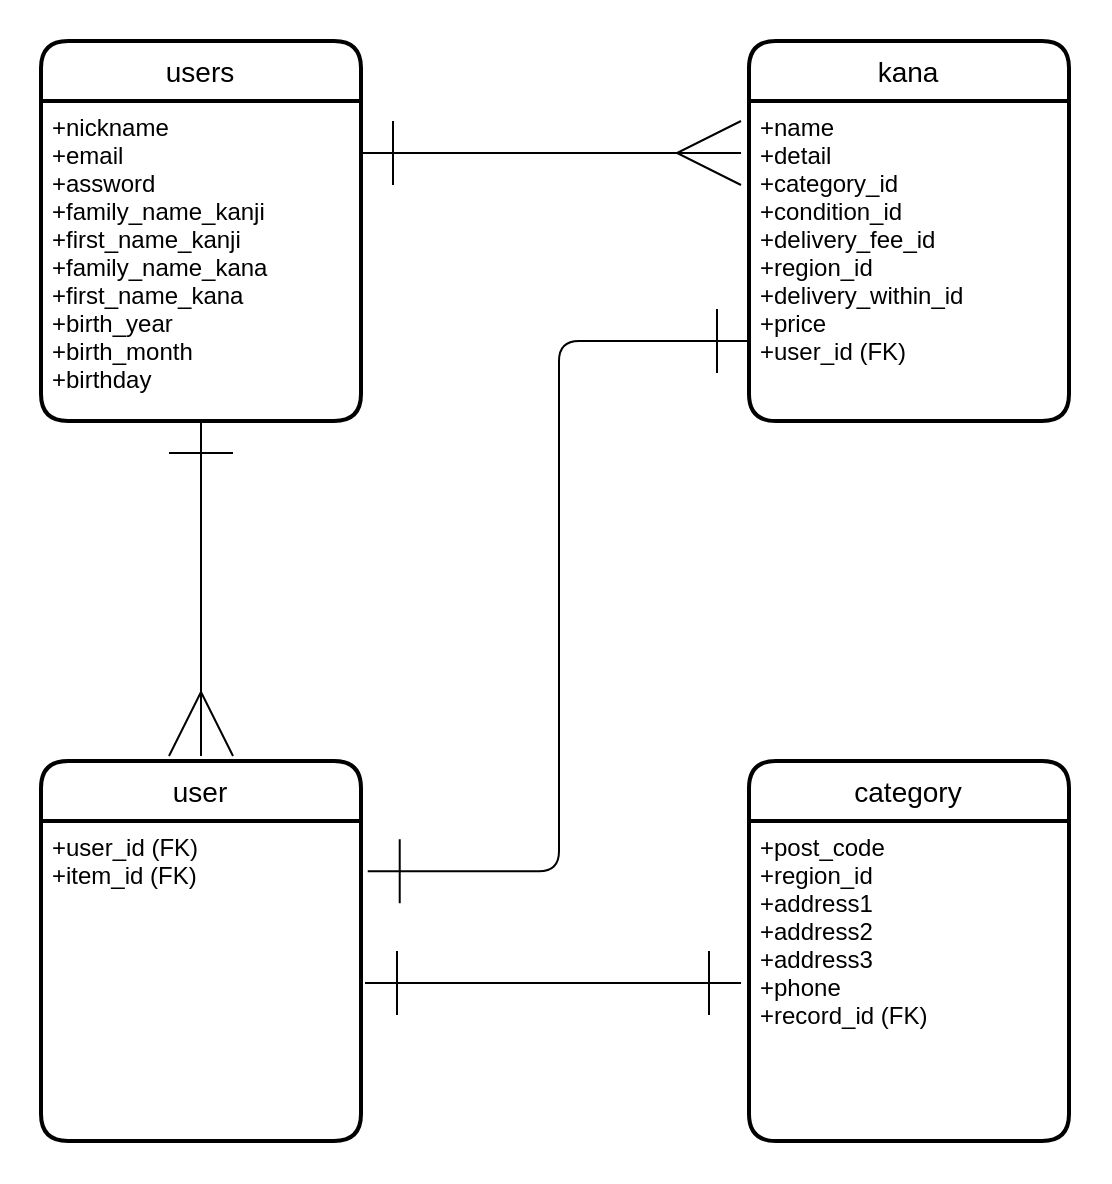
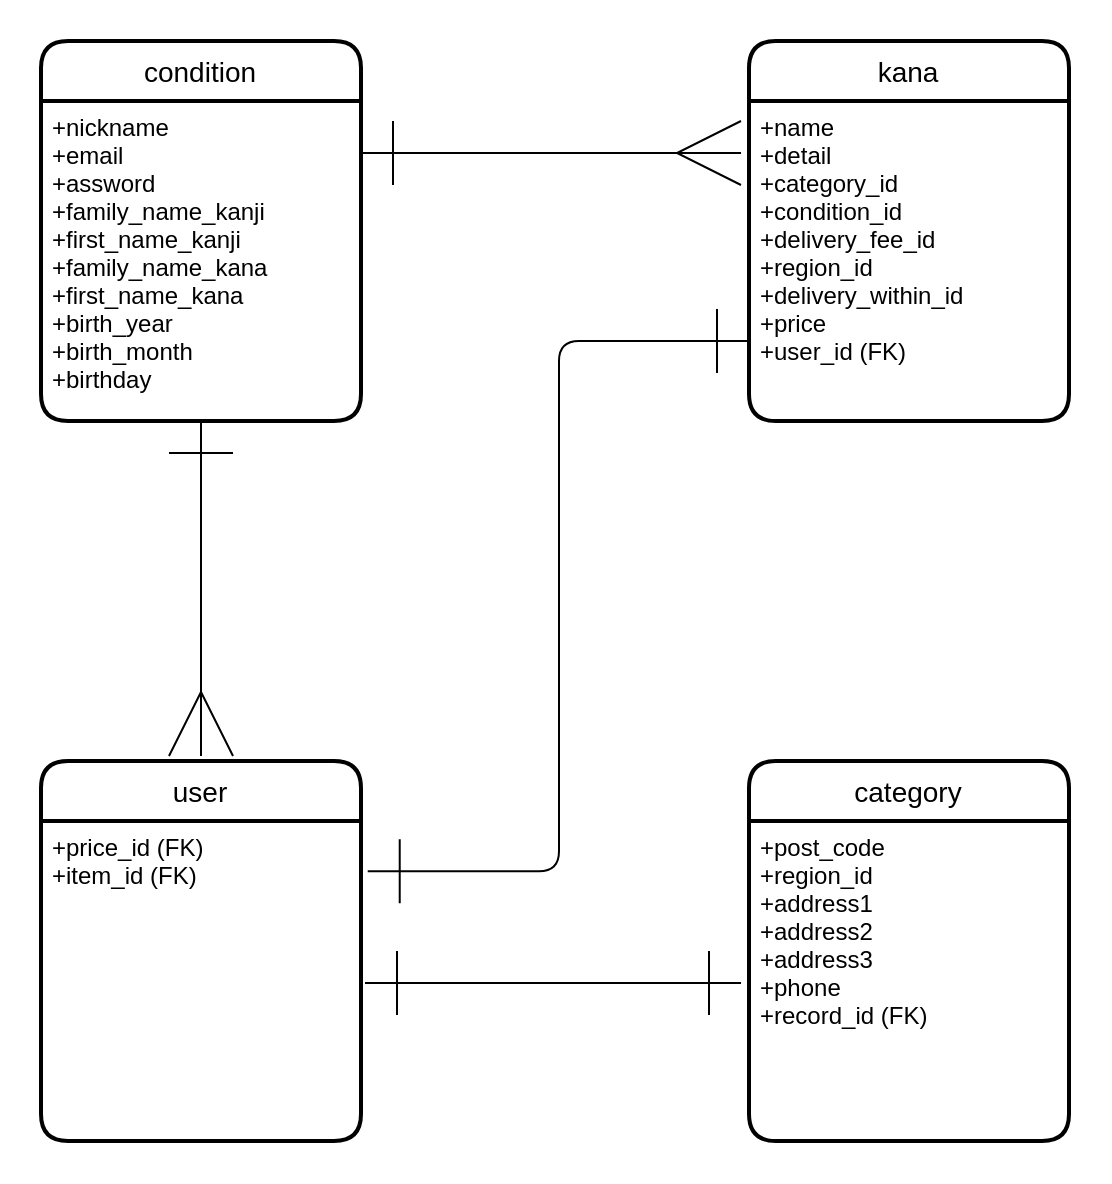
node "users": label "users" -> "condition"
node "+user_id (FK) +item_id (FK)": label "+user_id (FK) +item_id (FK)" -> "+price_id (FK) +item_id (FK)"
